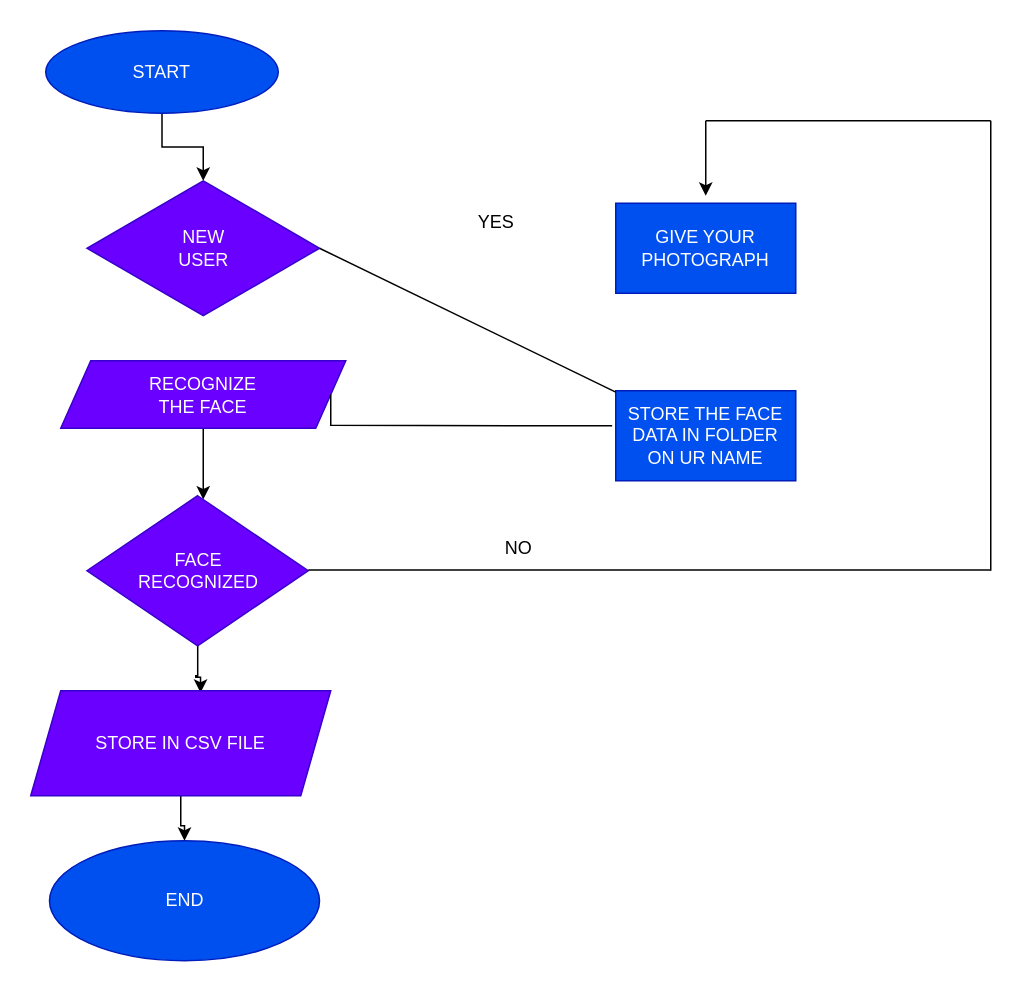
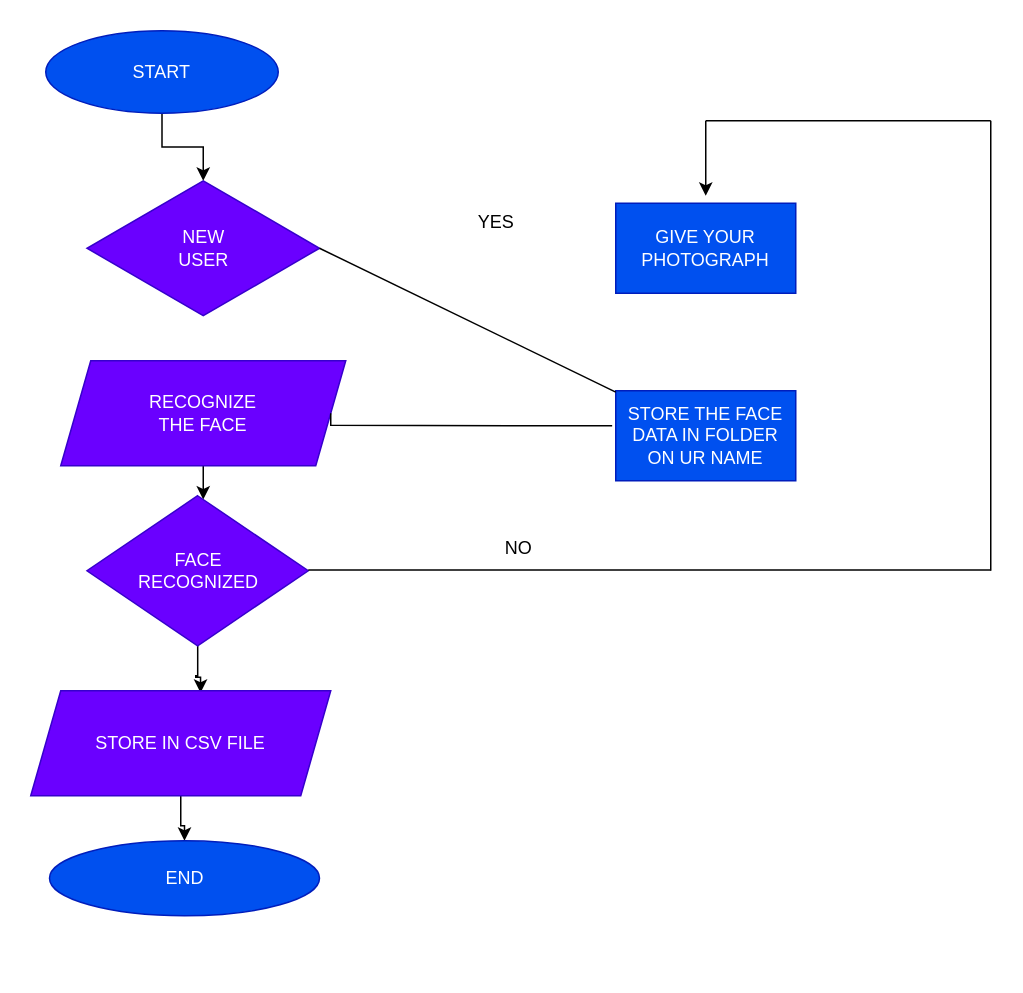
node "RECOGNIZE THE FACE": size 285x68 -> 285x105
node "END": size 270x120 -> 270x75
